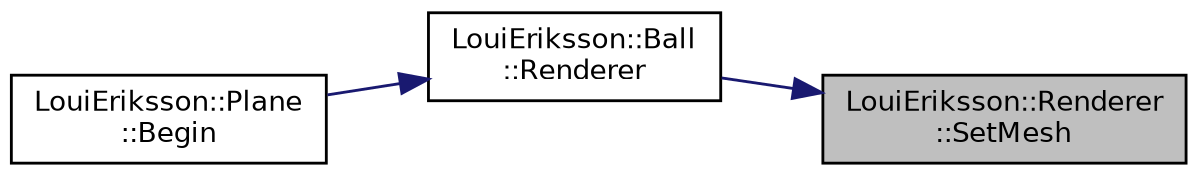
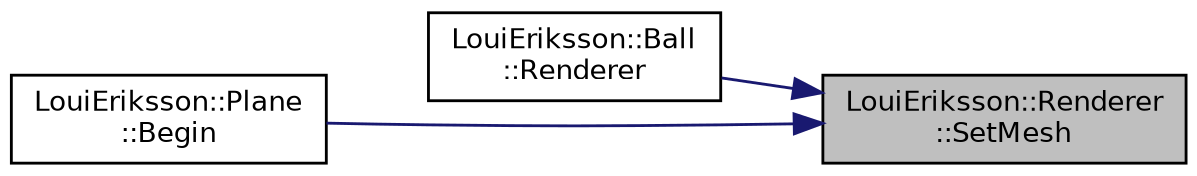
edge "LouiEriksson::Plane ::Begin" -> "LouiEriksson::Ball ::Renderer": now "LouiEriksson::Plane ::Begin" -> "LouiEriksson::Renderer ::SetMesh"
